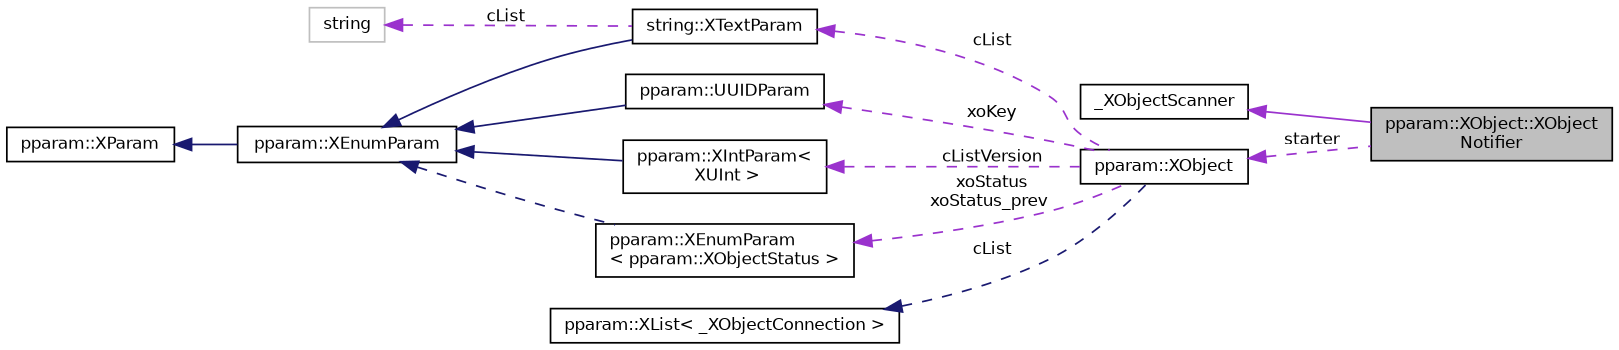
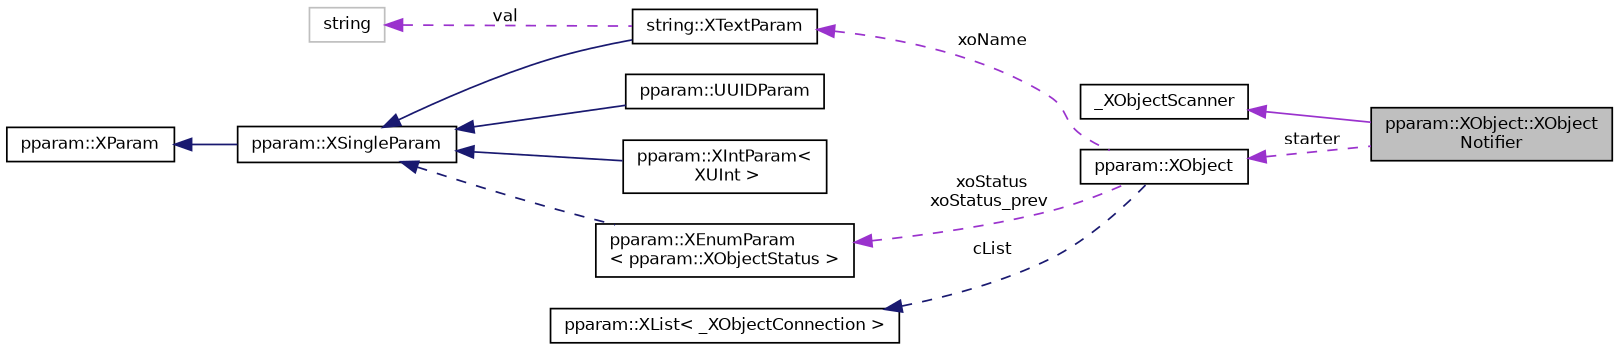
edge "string::XTextParam" -> "string": label " cList" -> " val"
edge "pparam::XObject" -> "string::XTextParam": label " cList" -> " xoName"
edge "pparam::XObject" -> "pparam::UUIDParam": removed, label "xoKey"
node "pparam::XEnumParam": label "pparam::XEnumParam" -> "pparam::XSingleParam"
edge "pparam::XObject" -> "pparam::XIntParam< XUInt >": removed, label "cListVersion"
